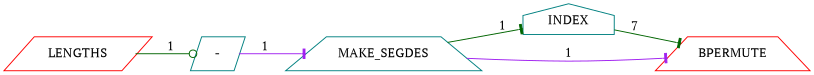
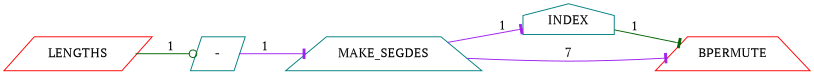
edge "INDEX" -> "BPERMUTE": label "7" -> "1"
edge "MAKE_SEGDES" -> "INDEX": color darkgreen -> purple
edge "MAKE_SEGDES" -> "BPERMUTE": label "1" -> "7"
